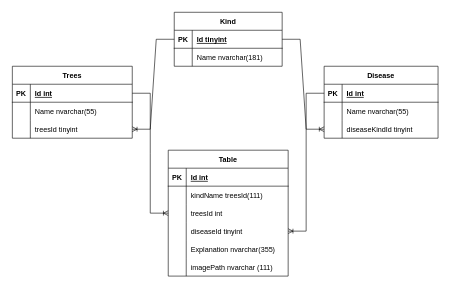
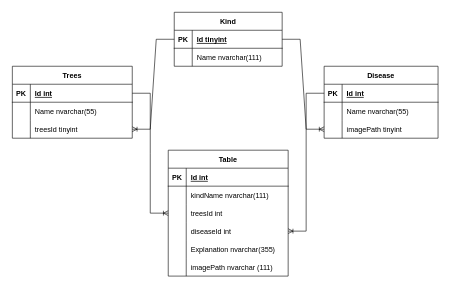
node "Name nvarchar(181)": label "Name nvarchar(181)" -> "Name nvarchar(111)"
node "diseaseKindId tinyint": label "diseaseKindId tinyint" -> "imagePath tinyint"
node "kindName treesId(111)": label "kindName treesId(111)" -> "kindName nvarchar(111)"
node "diseaseId tinyint": label "diseaseId tinyint" -> "diseaseId int"
